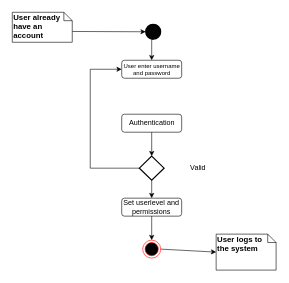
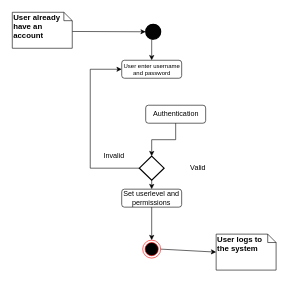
node "User already have an account": size 60x30 -> 60x36
node "Authentication": moved (152, 123) -> (176, 114)
node "Invalid": added
node "Set userlevel and permissions": moved (152, 207) -> (152, 198)
